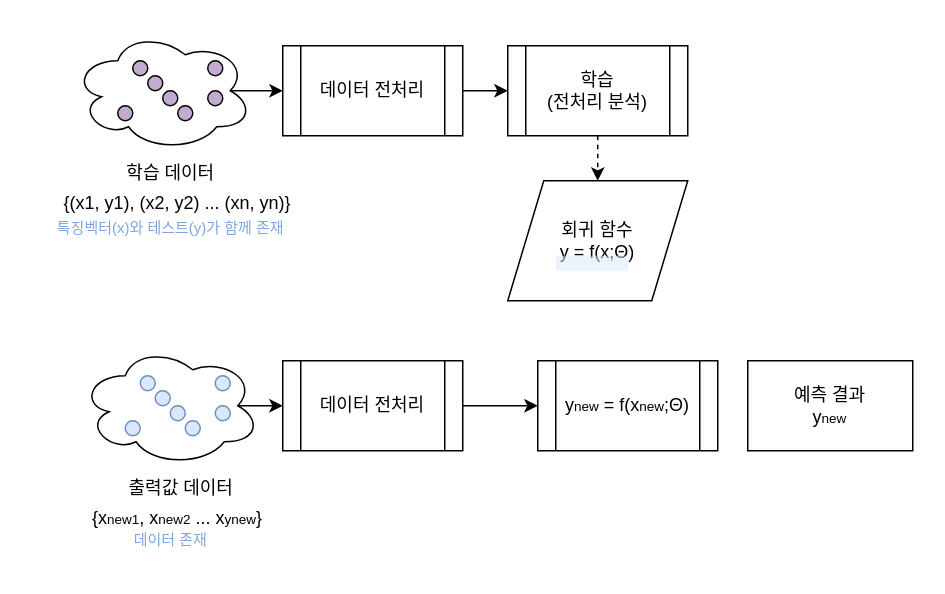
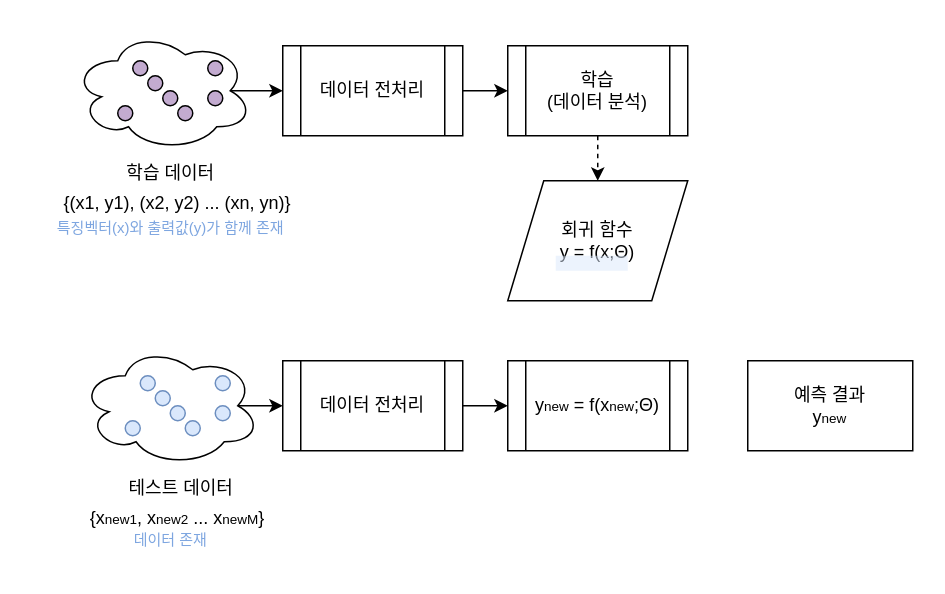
node "학습 (전처리 분석)": label "학습 (전처리 분석)" -> "학습 (데이터 분석)"
node "특징벡터(x)와 테스트(y)가 함께 존재": label "특징벡터(x)와 테스트(y)가 함께 존재" -> "특징벡터(x)와 출력값(y)가 함께 존재"
node "ynew = f(xnew;Θ)": moved (628, 406) -> (598, 406)
node "출력값 데이터": label "출력값 데이터" -> "테스트 데이터"
node "{xnew1, xnew2 ... xynew}": label "{xnew1, xnew2 ... xynew}" -> "{xnew1, xnew2 ... xnewM}"
